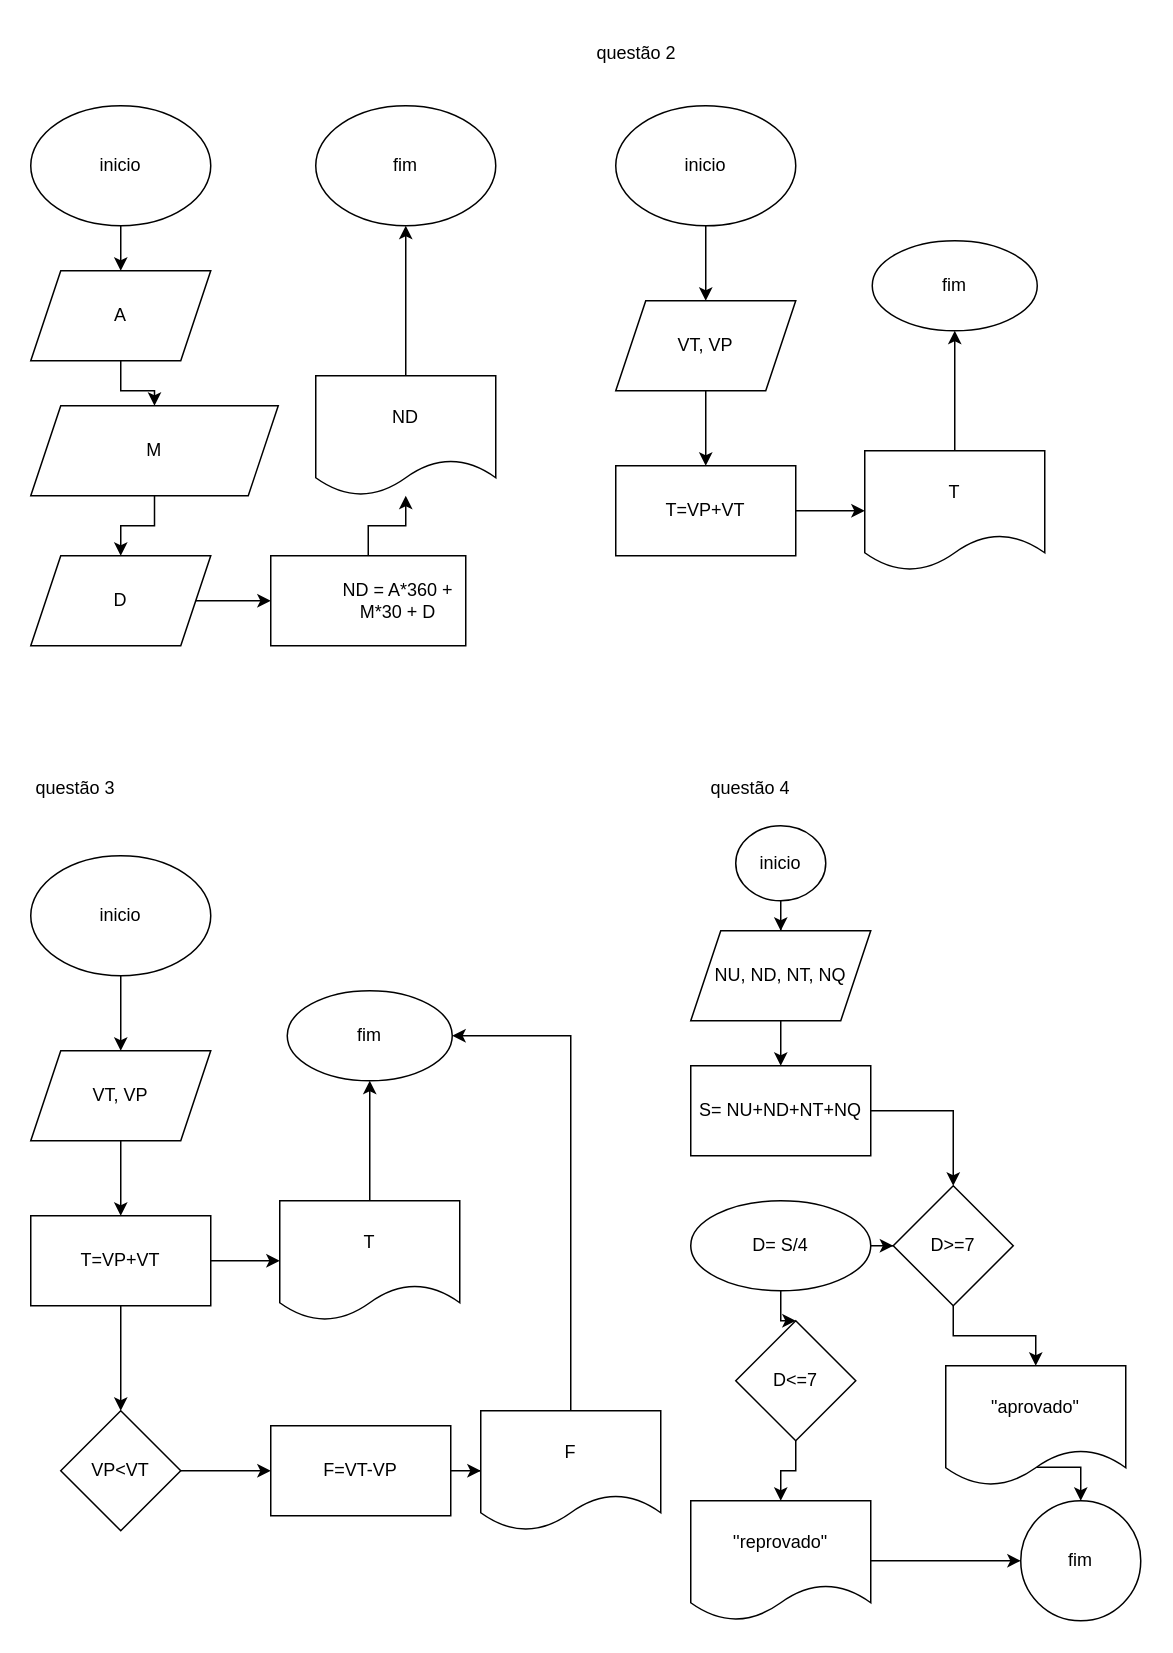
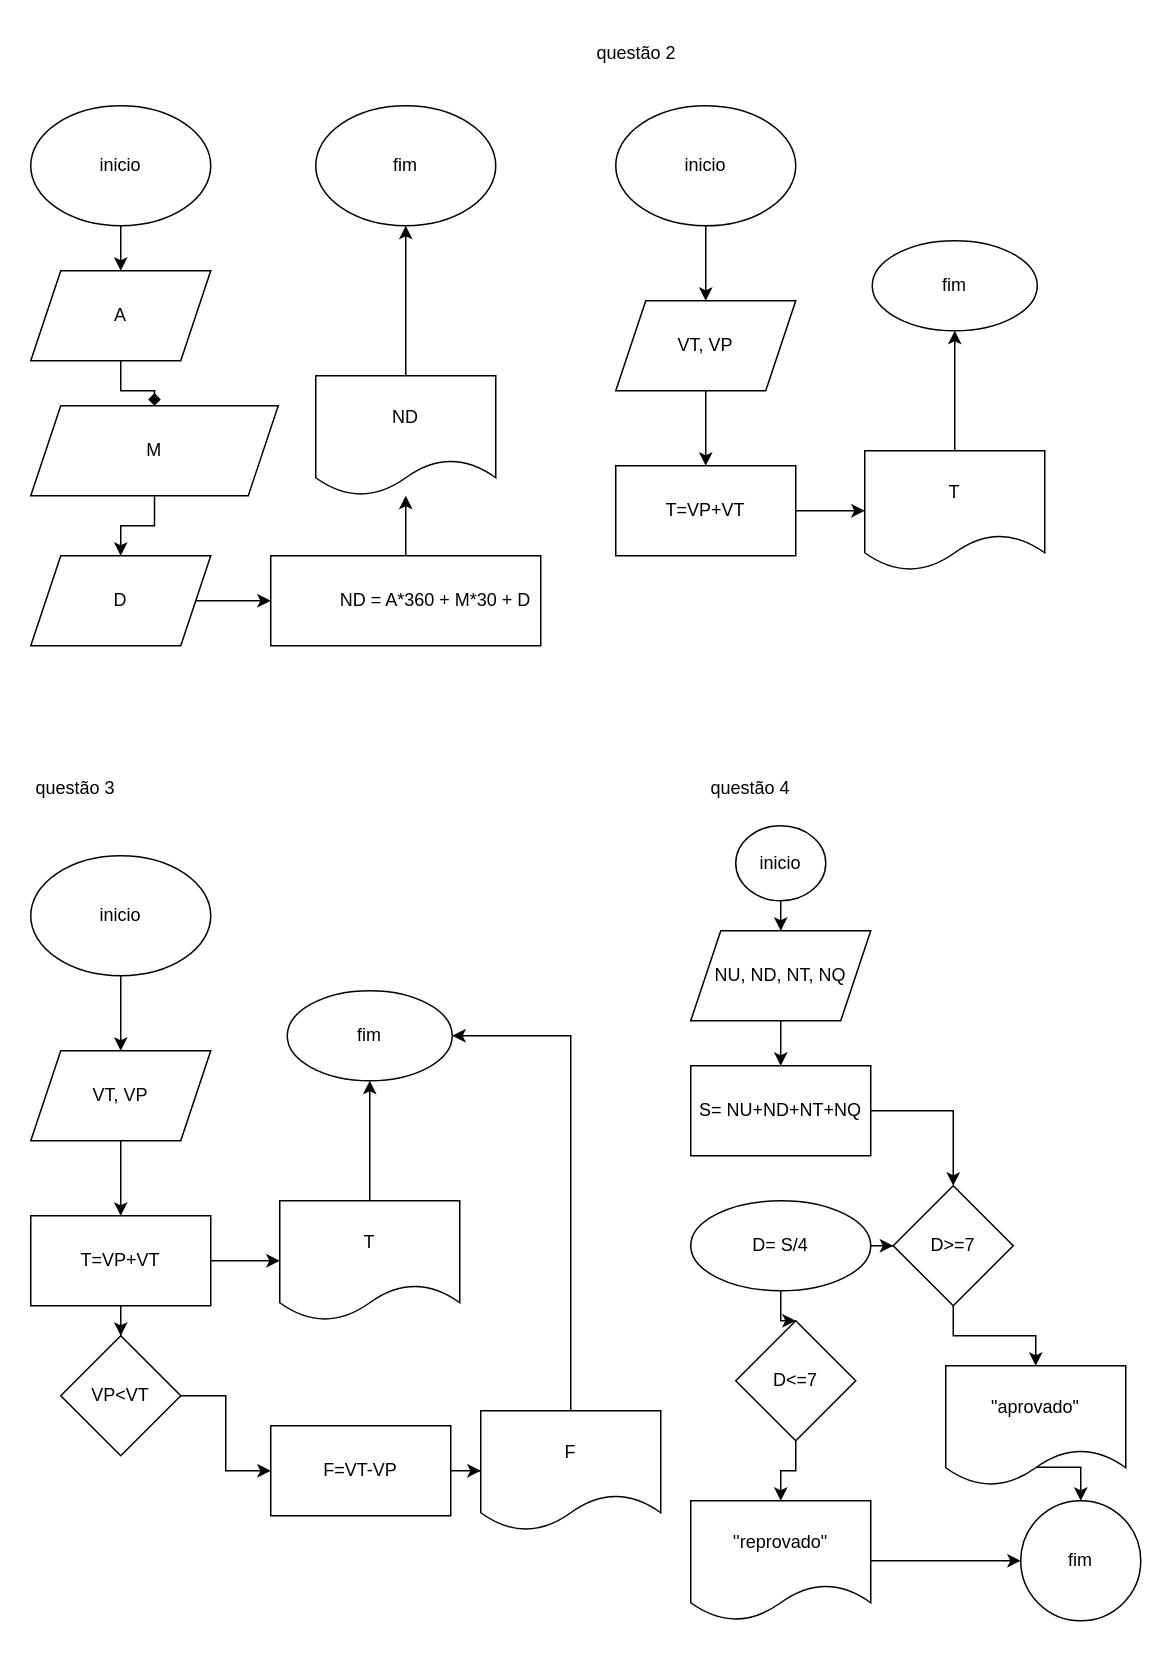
edge "A" -> "M": arrowhead classic -> diamond
node "ND = A*360 + M*30 + D": size 195x90 -> 270x90
node "VP<VT": moved (121, 1471) -> (121, 1396)
